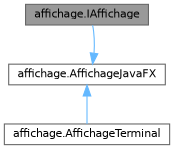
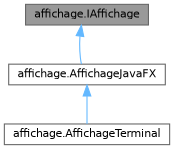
edge "affichage.IAffichage" -> "affichage.AffichageJavaFX": reversed
